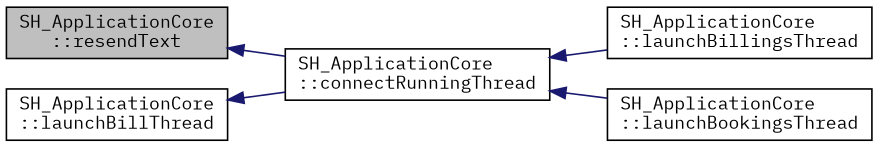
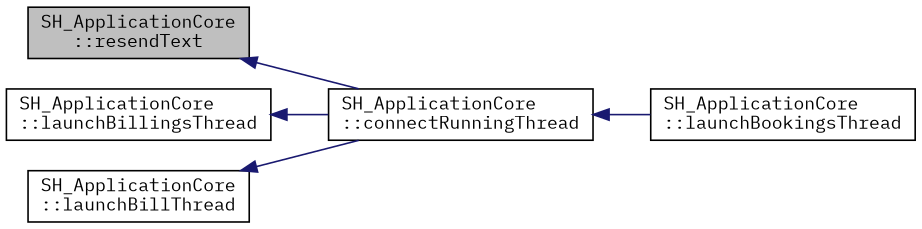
edge "SH_ApplicationCore ::launchBillingsThread" -> "SH_ApplicationCore ::connectRunningThread": reversed
